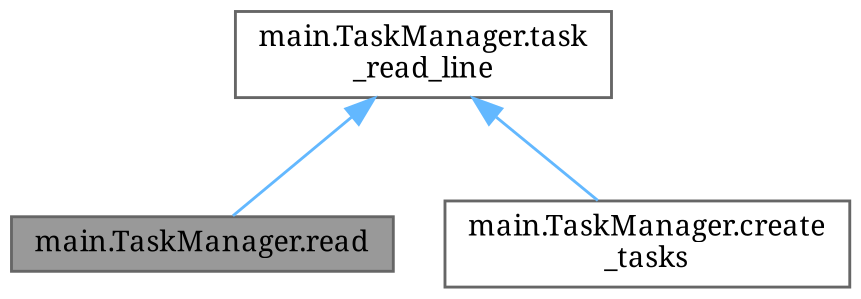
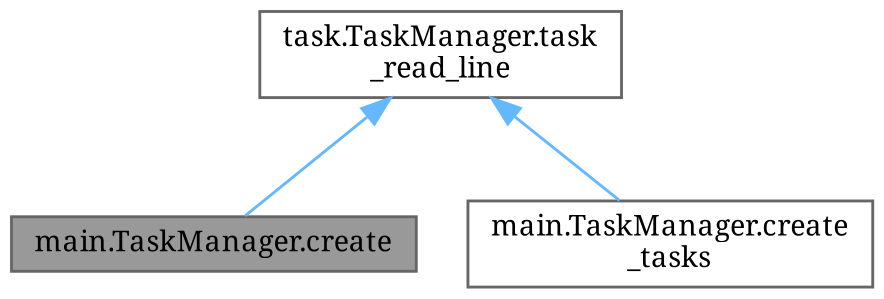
node "main.TaskManager.task _read_line": label "main.TaskManager.task _read_line" -> "task.TaskManager.task _read_line"
node "main.TaskManager.read": label "main.TaskManager.read" -> "main.TaskManager.create"
